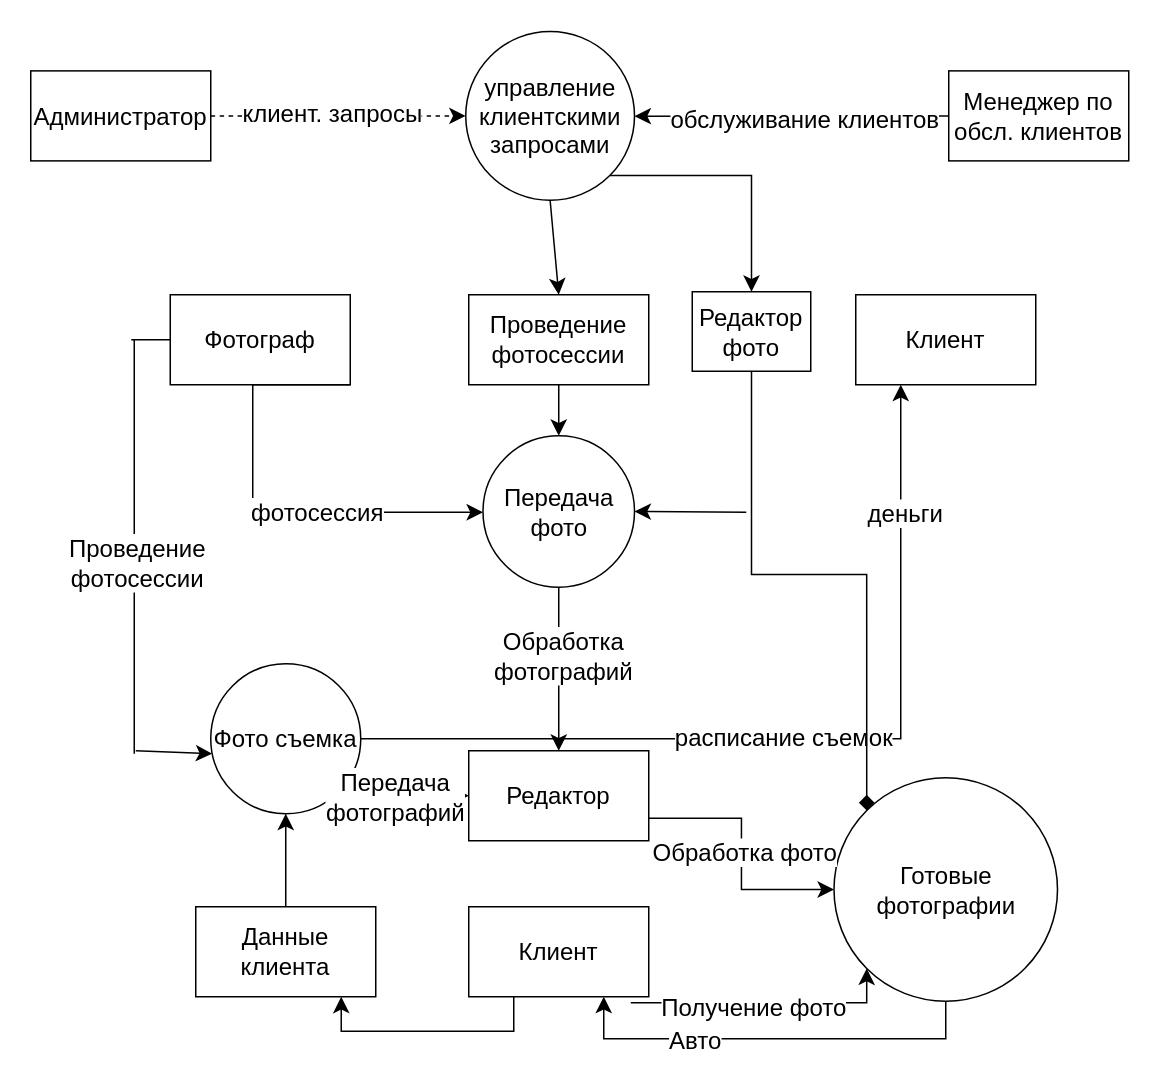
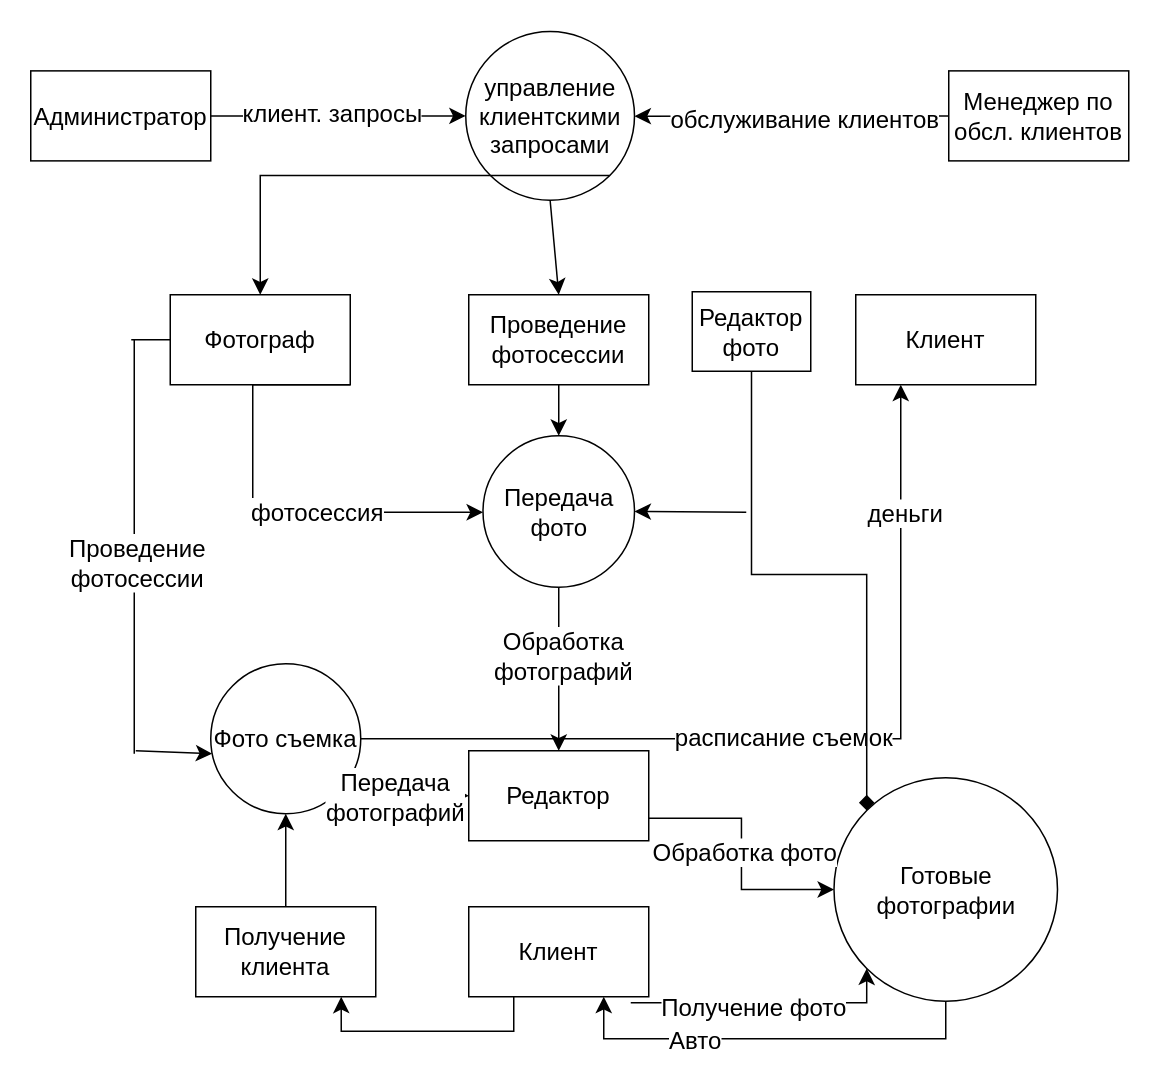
edge "Администратор" -> "управление клиентскими запросами": style dashed -> solid
edge "управление клиентскими запросами" -> "Редактор фото": now "управление клиентскими запросами" -> "Фотограф"
node "Данные клиента": label "Данные клиента" -> "Получение клиента"
